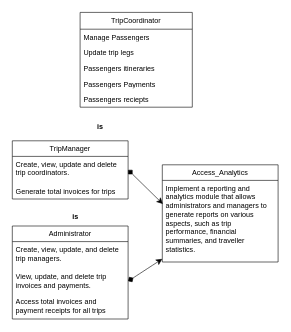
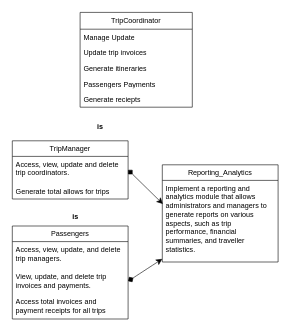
node "Manage Passengers": label "Manage Passengers" -> "Manage Update"
node "Update trip legs": label "Update trip legs" -> "Update trip invoices"
node "Passengers itineraries": label "Passengers itineraries" -> "Generate itineraries"
node "Passengers reciepts": label "Passengers reciepts" -> "Generate reciepts"
node "Create, view, update and delete trip coordinators.": label "Create, view, update and delete trip coordinators." -> "Access, view, update and delete trip coordinators."
node "Access_Analytics": label "Access_Analytics" -> "Reporting_Analytics"
node "Generate total invoices for trips": label "Generate total invoices for trips" -> "Generate total allows for trips"
node "Administrator": label "Administrator" -> "Passengers"
node "Create, view, update, and delete trip managers.": label "Create, view, update, and delete trip managers." -> "Access, view, update, and delete trip managers."
